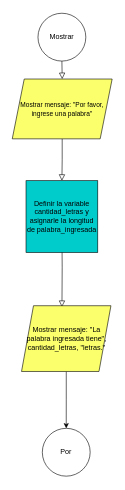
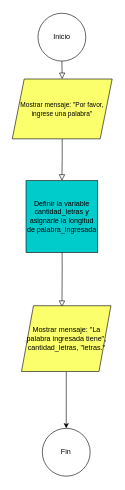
node "Mostrar": label "Mostrar" -> "Inicio"
node "Por": label "Por" -> "Fin"
